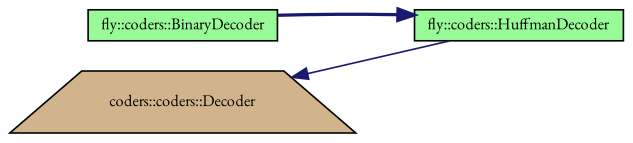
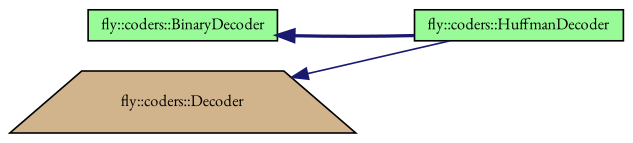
edge "fly::coders::BinaryDecoder" -> "fly::coders::HuffmanDecoder": reversed
node "coders::coders::Decoder": label "coders::coders::Decoder" -> "fly::coders::Decoder"
